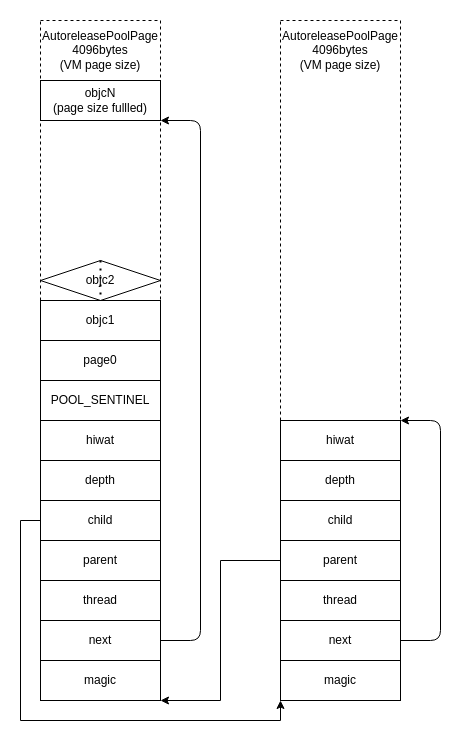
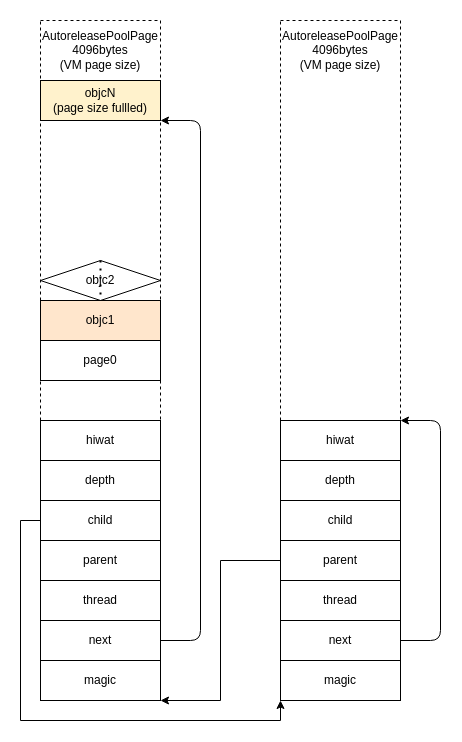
node "objcN (page size fullled)": fillcolor #ffffff -> #fff2cc
node "objc1": fillcolor #ffffff -> #ffe6cc
node "POOL_SENTINEL": removed
